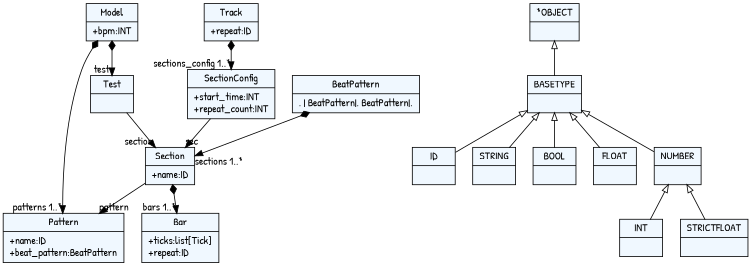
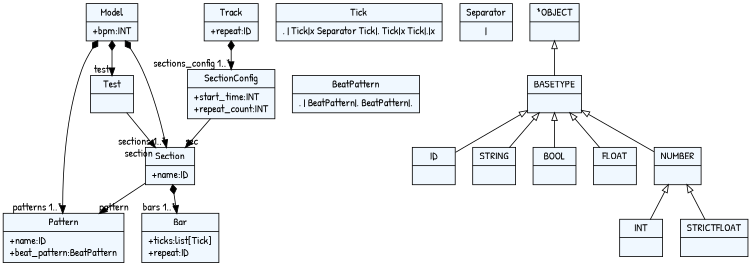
node "Tick": added
node "Separator": added
edge "BeatPattern" -- "Section": now "Model" -- "Section"
